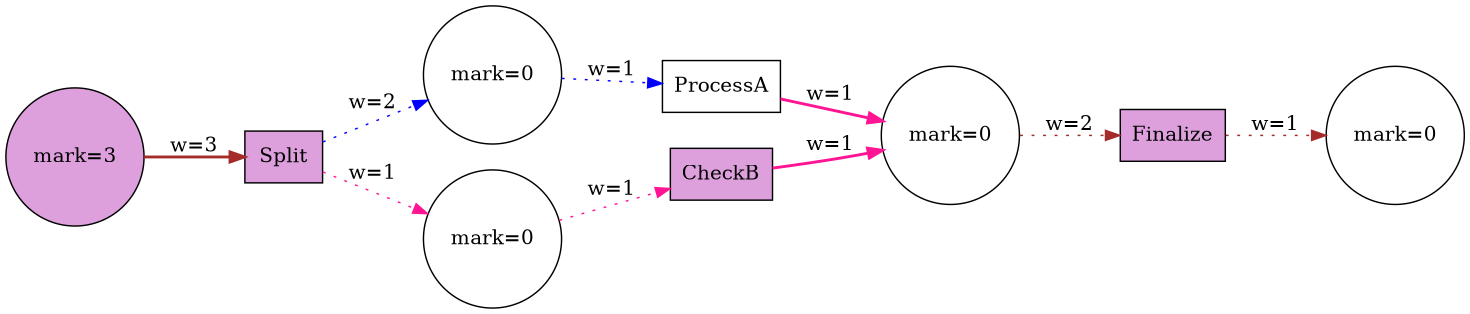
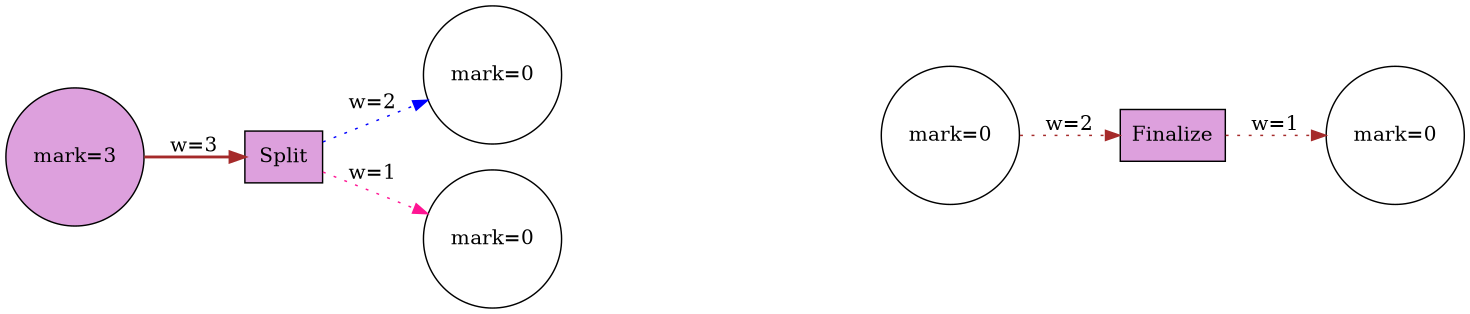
node "ProcessA": removed
node "CheckB": removed
